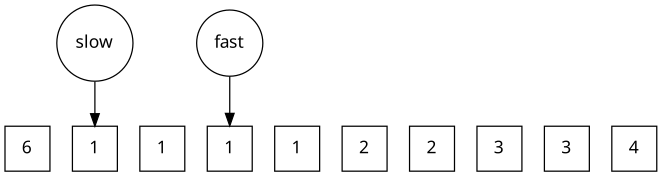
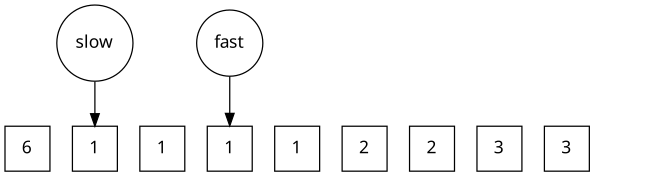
node "4": removed
